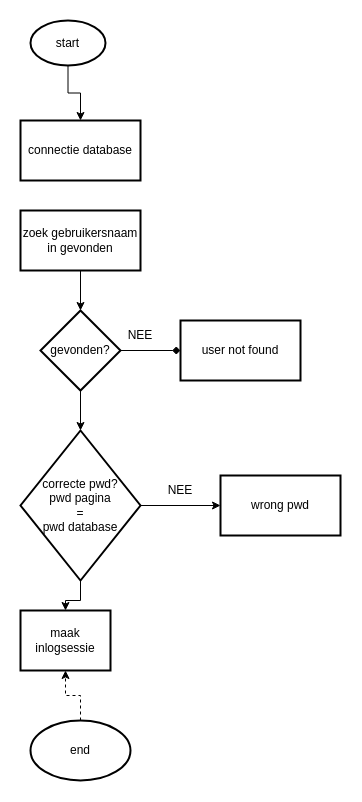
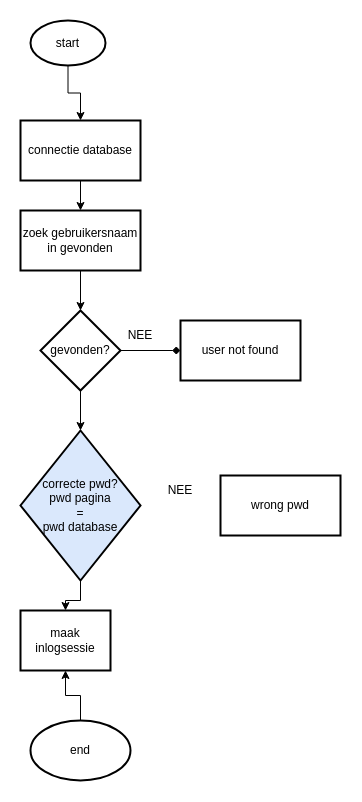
edge "connectie database" -> "zoek gebruikersnaam in gevonden": added
node "correcte pwd? pwd pagina = pwd database": fillcolor #ffffff -> #dae8fc
edge "correcte pwd? pwd pagina = pwd database" -> "wrong pwd": removed
edge "end" -> "maak inlogsessie": style dashed -> solid
